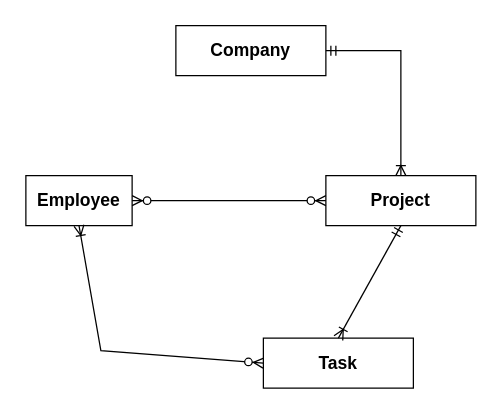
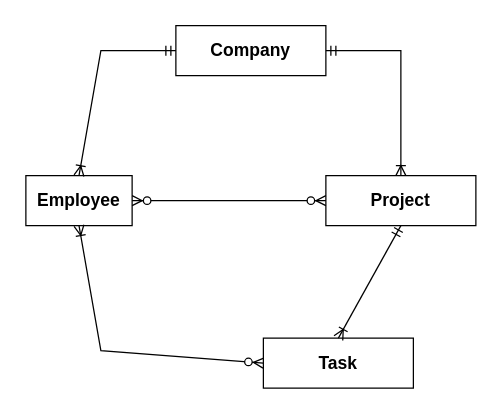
edge "Company" -- "Employee": added
